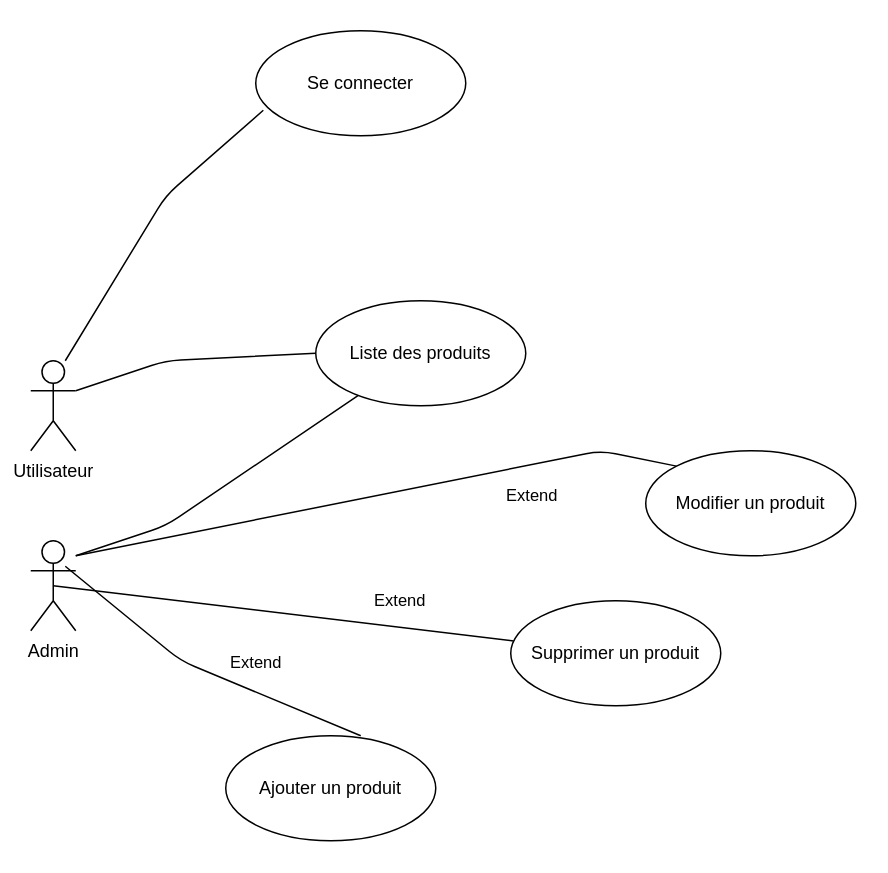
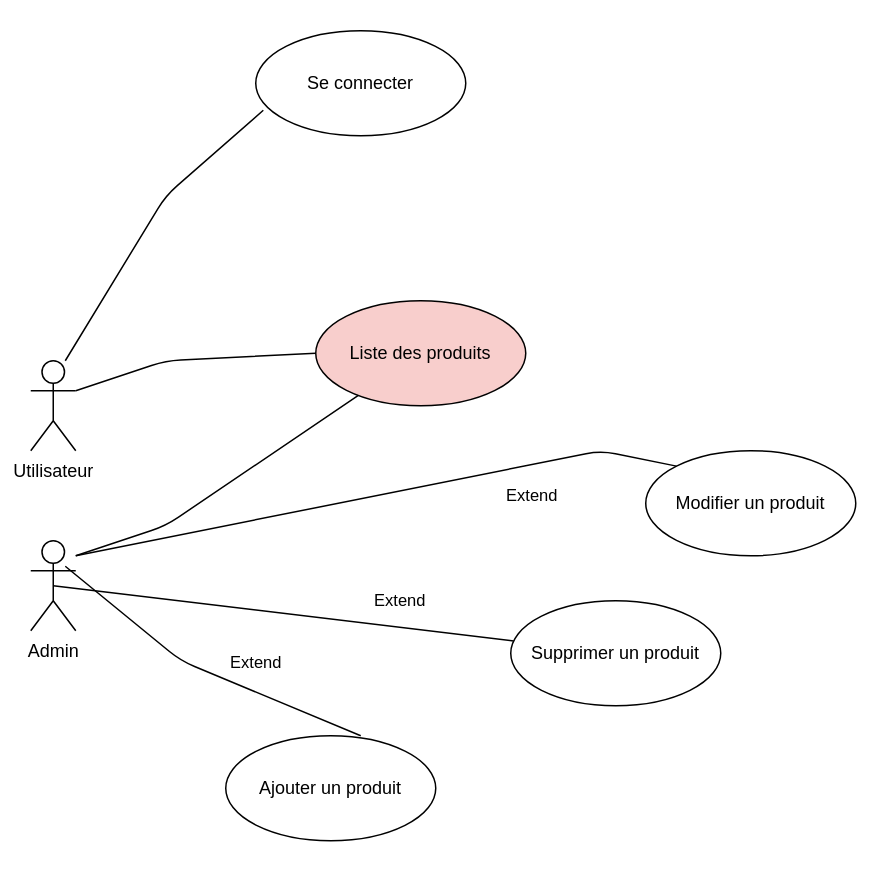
node "Liste des produits": fillcolor #ffffff -> #f8cecc
